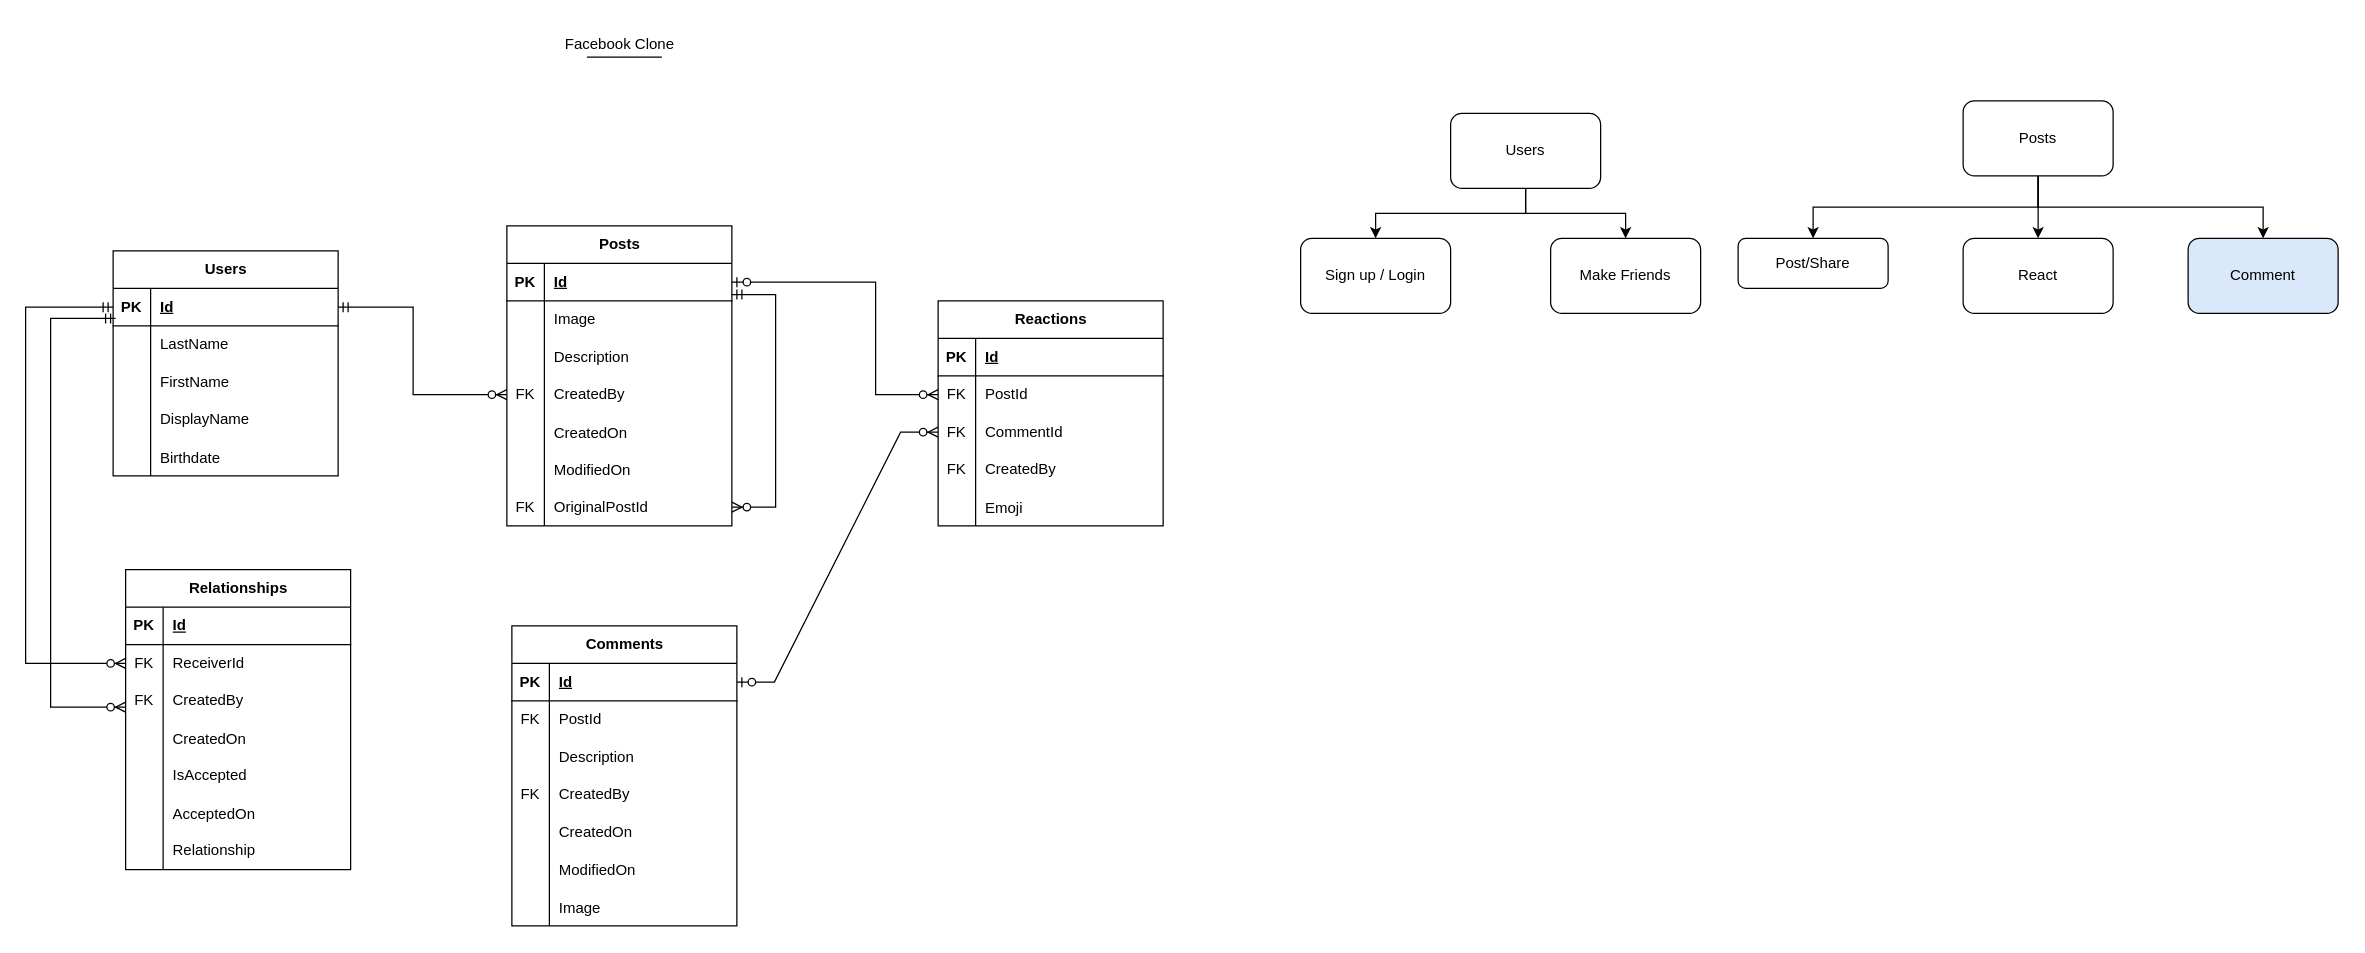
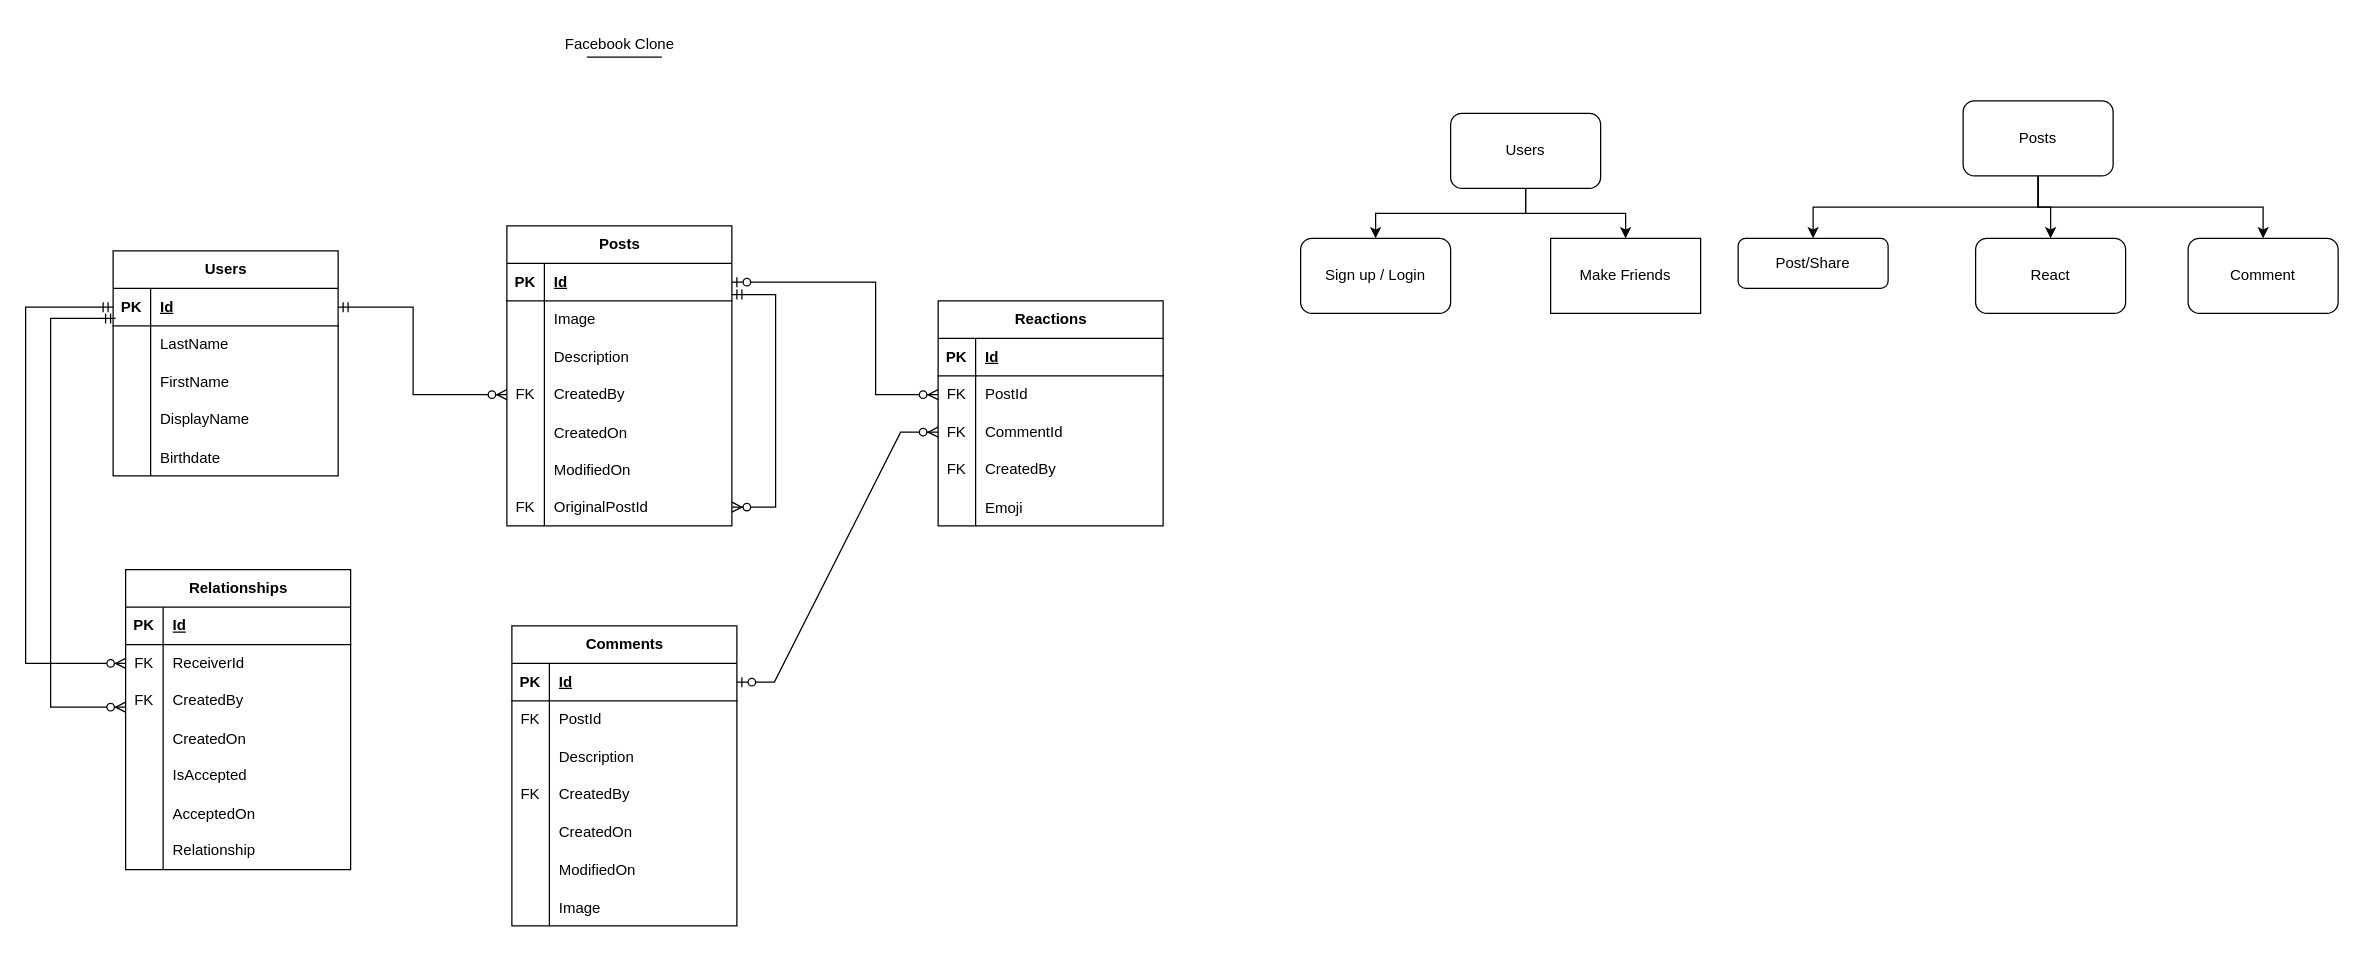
node "Make Friends": shape rounded rectangle -> rectangle
node "React": moved (2038, 276) -> (2051, 276)
node "Comment": fillcolor #dae8fc -> #ffffff
